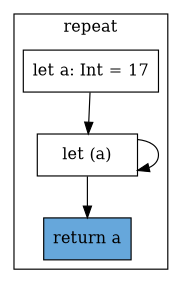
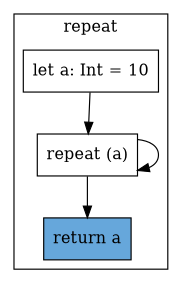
node "let a: Int = 17": label "let a: Int = 17" -> "let a: Int = 10"
node "let (a)": label "let (a)" -> "repeat (a)"
